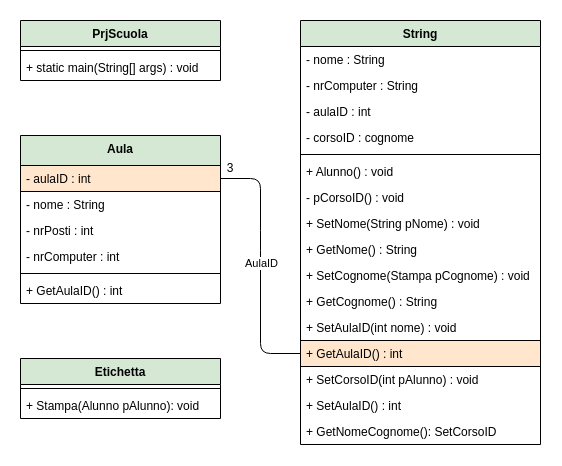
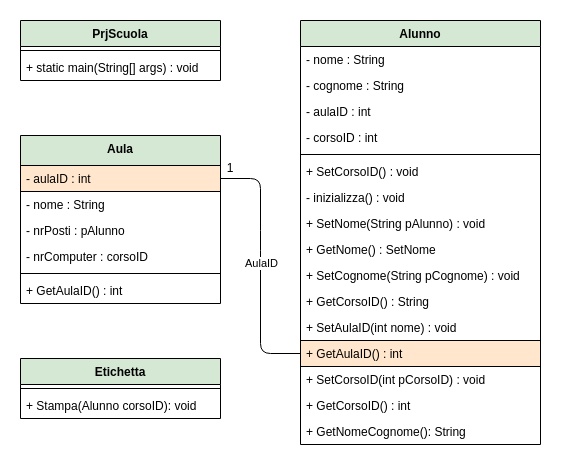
node "String": label "String" -> "Alunno"
node "- nrComputer : String": label "- nrComputer : String" -> "- cognome : String"
node "- corsoID : cognome": label "- corsoID : cognome" -> "- corsoID : int"
node "3": label "3" -> "1"
node "+ Alunno() : void": label "+ Alunno() : void" -> "+ SetCorsoID() : void"
node "- pCorsoID() : void": label "- pCorsoID() : void" -> "- inizializza() : void"
node "+ SetNome(String pNome) : void": label "+ SetNome(String pNome) : void" -> "+ SetNome(String pAlunno) : void"
node "- nrPosti : int": label "- nrPosti : int" -> "- nrPosti : pAlunno"
node "+ GetNome() : String": label "+ GetNome() : String" -> "+ GetNome() : SetNome"
node "- nrComputer : int": label "- nrComputer : int" -> "- nrComputer : corsoID"
node "+ SetCognome(Stampa pCognome) : void": label "+ SetCognome(Stampa pCognome) : void" -> "+ SetCognome(String pCognome) : void"
node "+ GetCognome() : String": label "+ GetCognome() : String" -> "+ GetCorsoID() : String"
node "+ SetCorsoID(int pAlunno) : void": label "+ SetCorsoID(int pAlunno) : void" -> "+ SetCorsoID(int pCorsoID) : void"
node "+ Stampa(Alunno pAlunno): void": label "+ Stampa(Alunno pAlunno): void" -> "+ Stampa(Alunno corsoID): void"
node "+ SetAulaID() : int": label "+ SetAulaID() : int" -> "+ GetCorsoID() : int"
node "+ GetNomeCognome(): SetCorsoID": label "+ GetNomeCognome(): SetCorsoID" -> "+ GetNomeCognome(): String"
